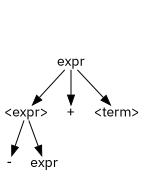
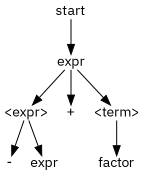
node "start": added
node "factor": added
